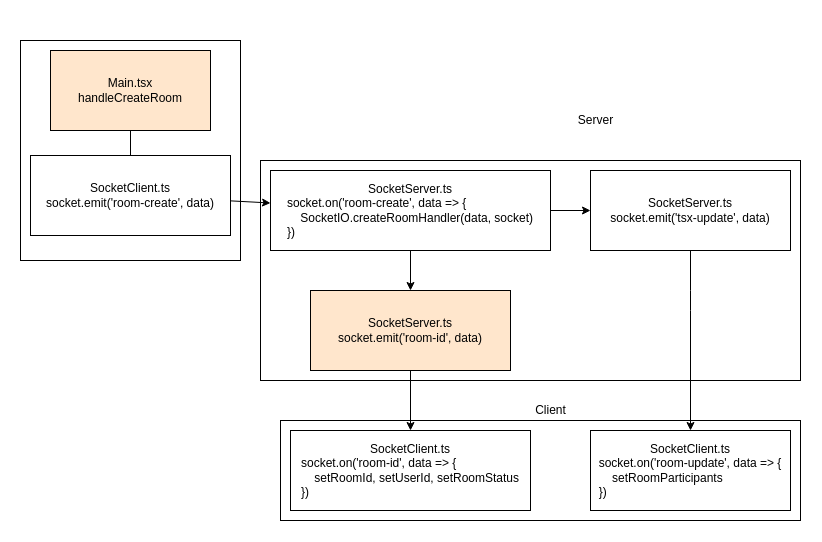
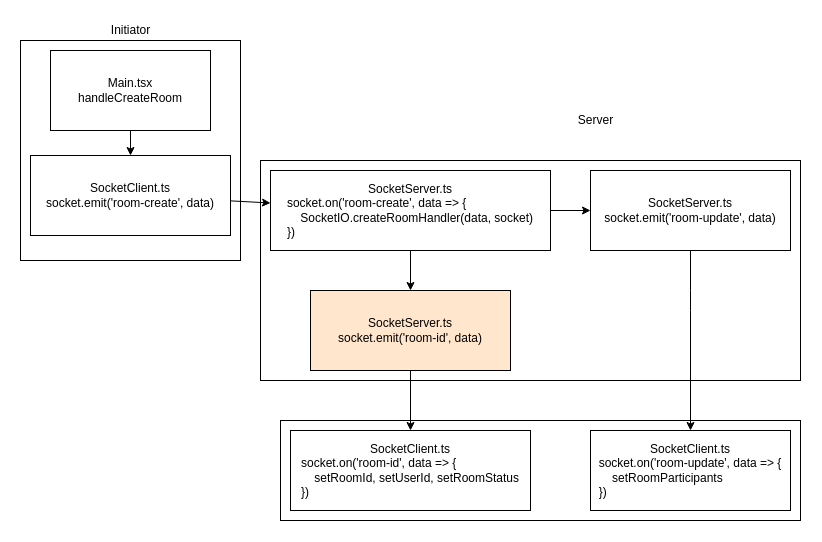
node "Initiator": added
node "Main.tsx handleCreateRoom": fillcolor #ffe6cc -> #ffffff
edge "Main.tsx handleCreateRoom" -- "SocketClient.ts socket.emit('room-create', data)": arrowhead none -> classic
node "SocketServer.ts socket.emit('tsx-update', data)": label "SocketServer.ts socket.emit('tsx-update', data)" -> "SocketServer.ts socket.emit('room-update', data)"
node "Client": removed
